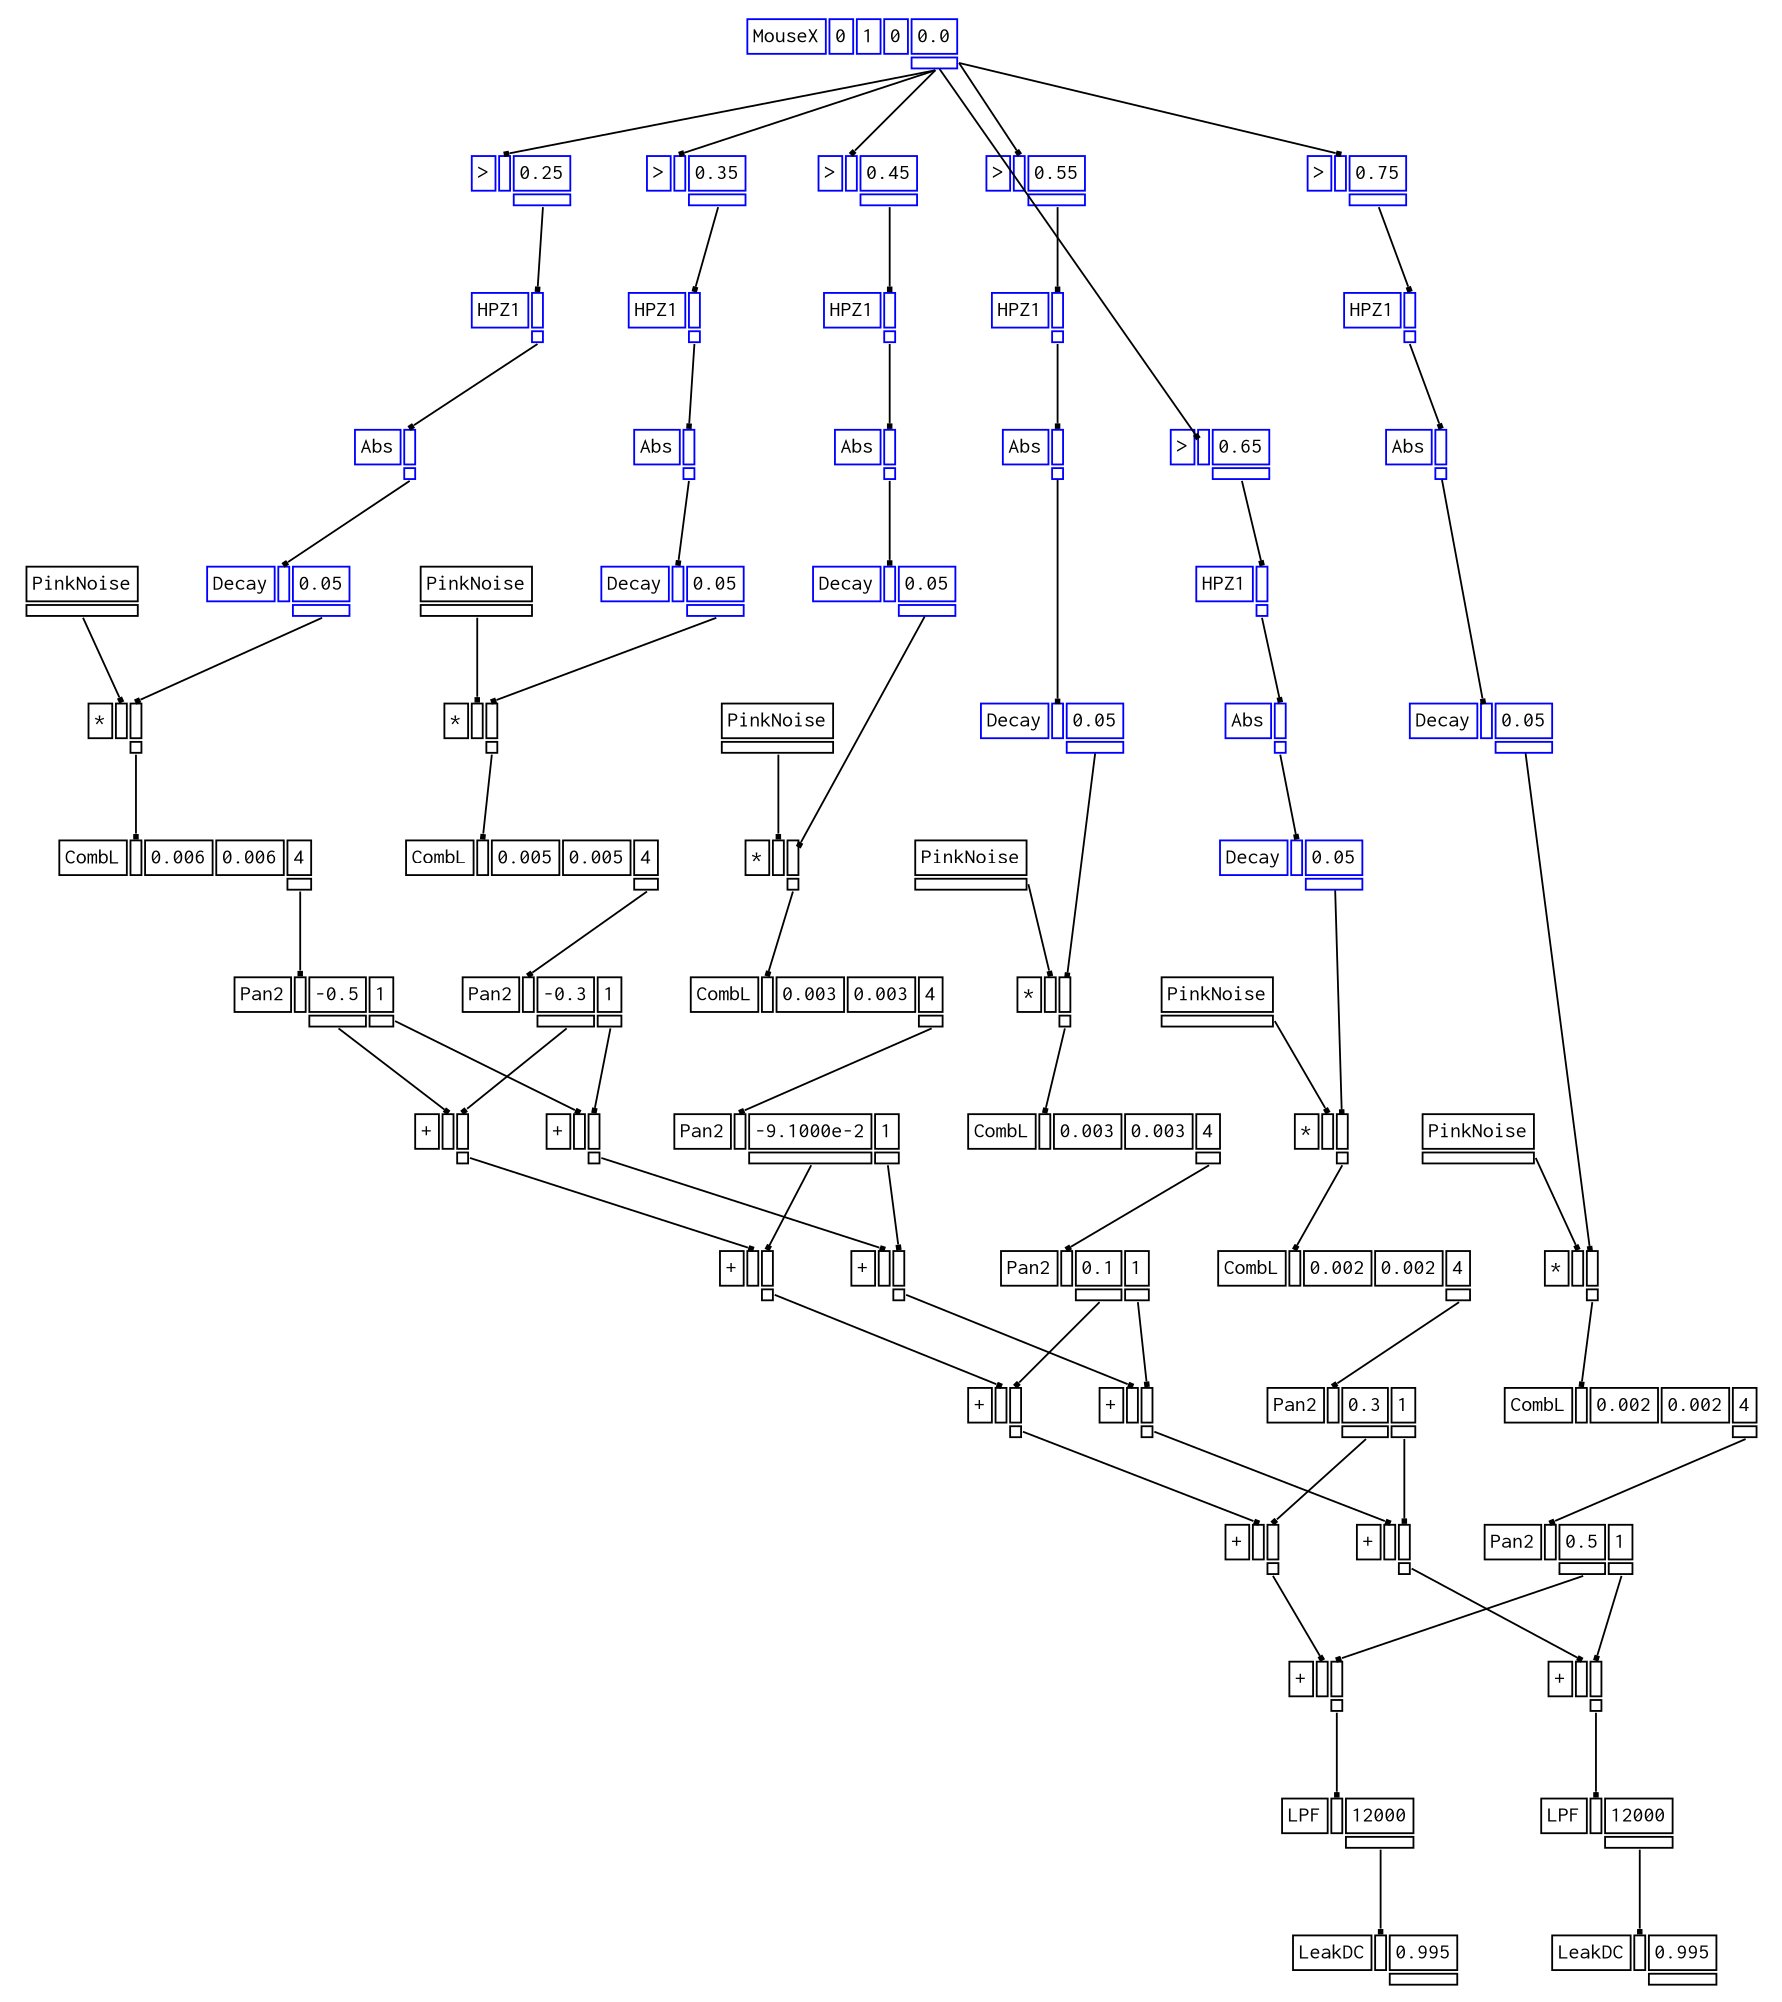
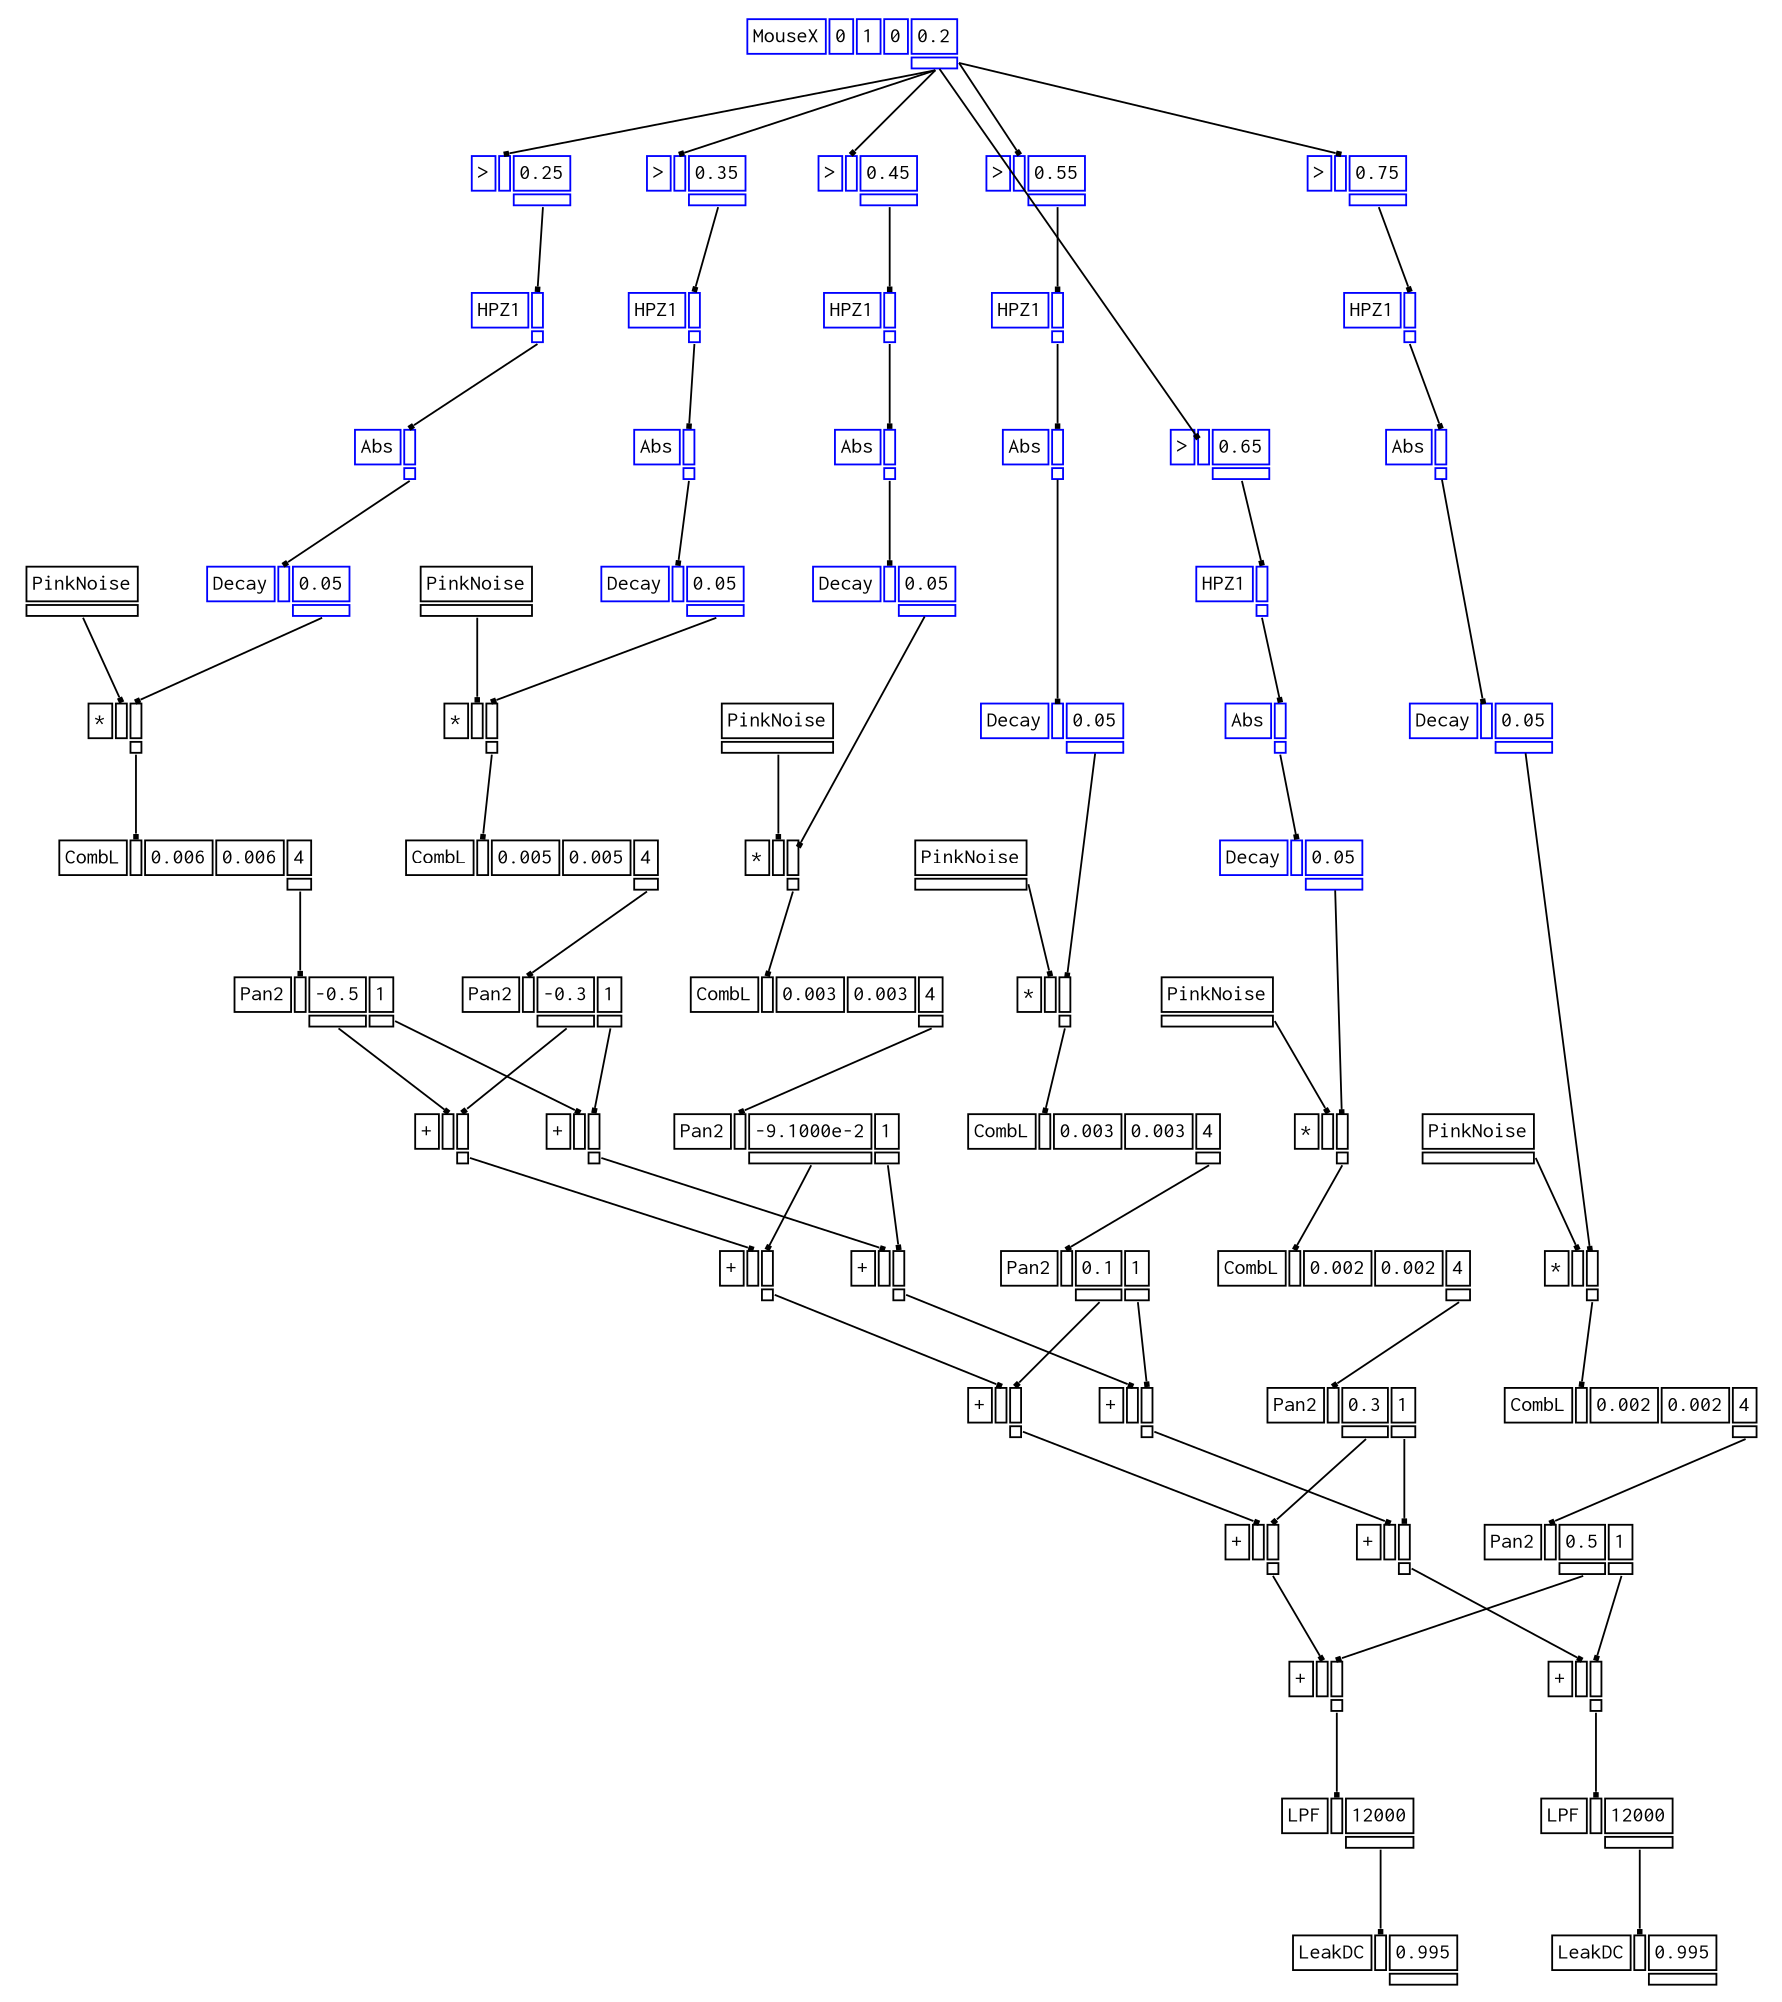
node "MouseX": text "0.0" -> "0.2"
